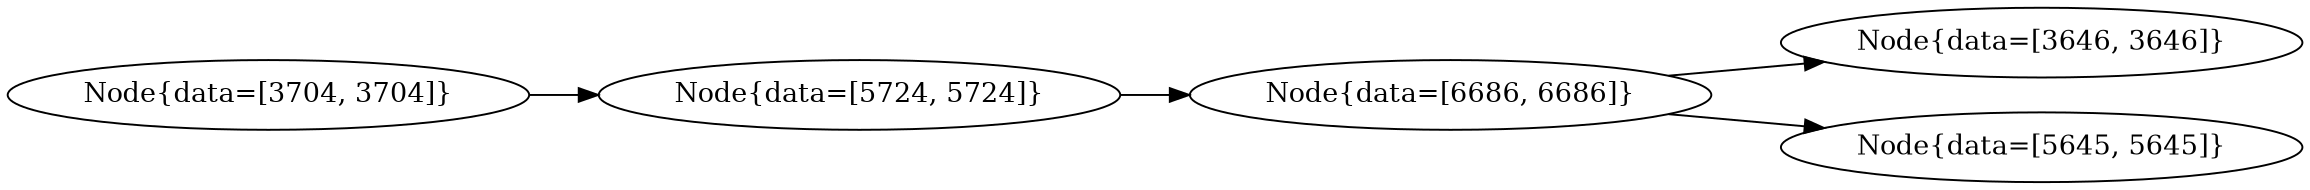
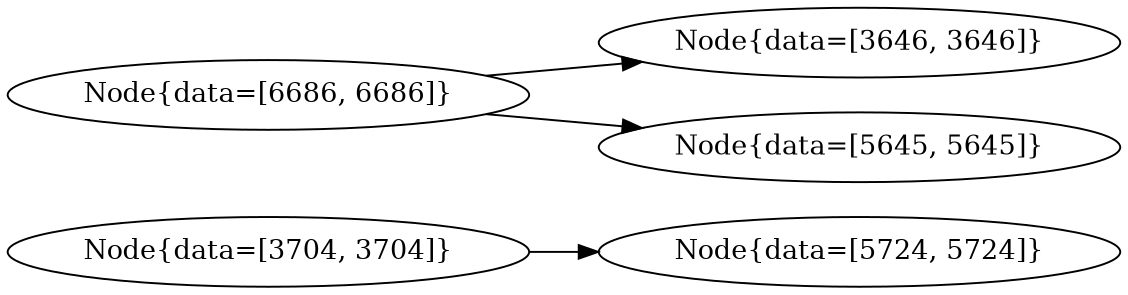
edge "Node{data=[5724, 5724]}" -> "Node{data=[6686, 6686]}": removed
